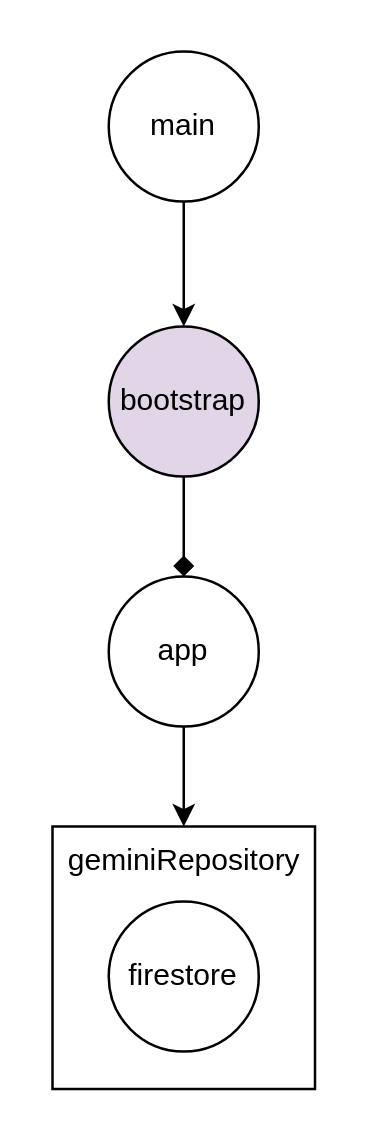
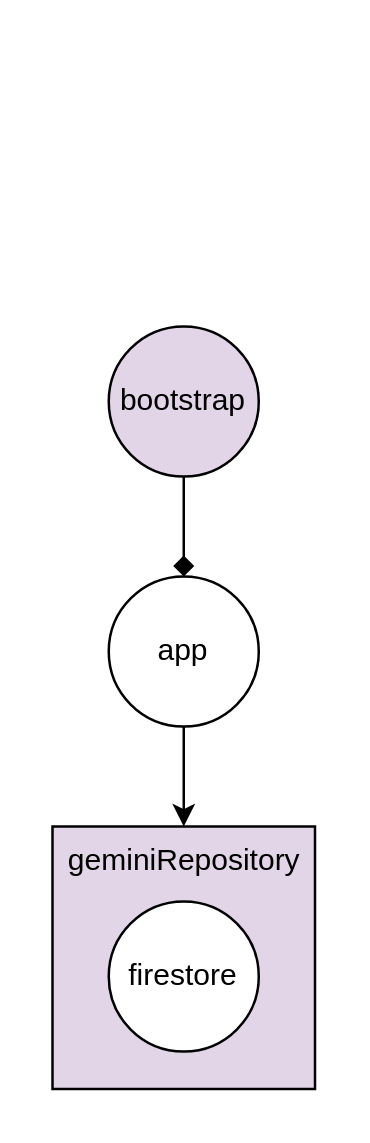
node "main": removed
edge "main" -> "bootstrap": removed
node "geminiRepository": fillcolor #ffffff -> #e1d5e7
